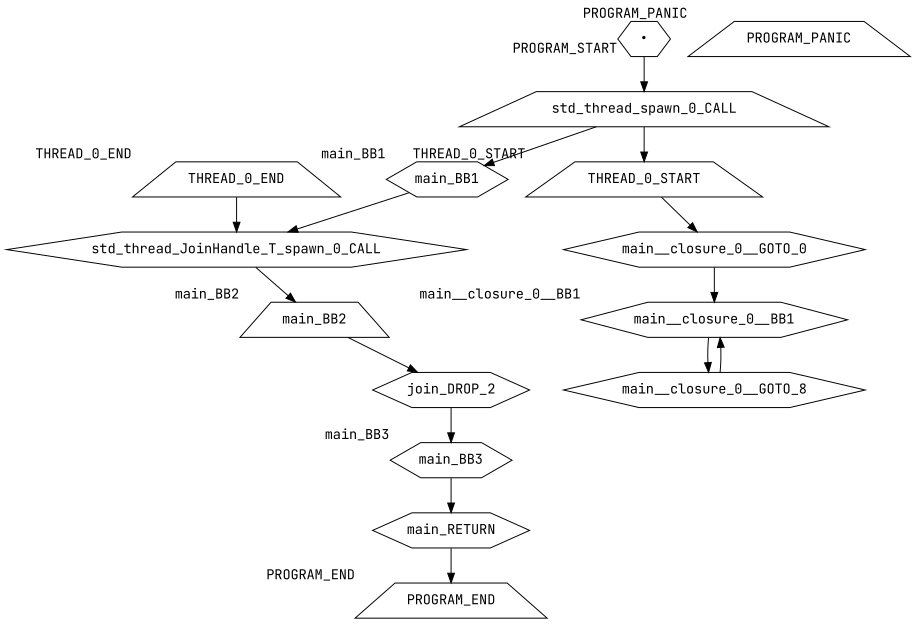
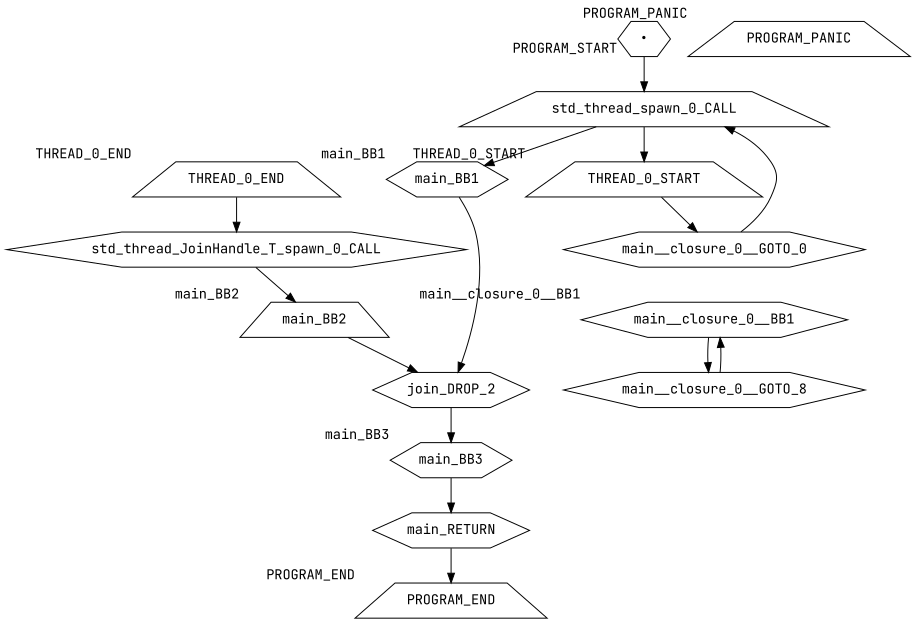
edge "main_BB1 main_BB1" -> "std_thread_JoinHandle_T_spawn_0_CALL": now "main_BB1 main_BB1" -> "join_DROP_2"
edge "main__closure_0__GOTO_0" -> "main__closure_0__BB1 main__closure_0__BB1": now "main__closure_0__GOTO_0" -> "std_thread_spawn_0_CALL"
